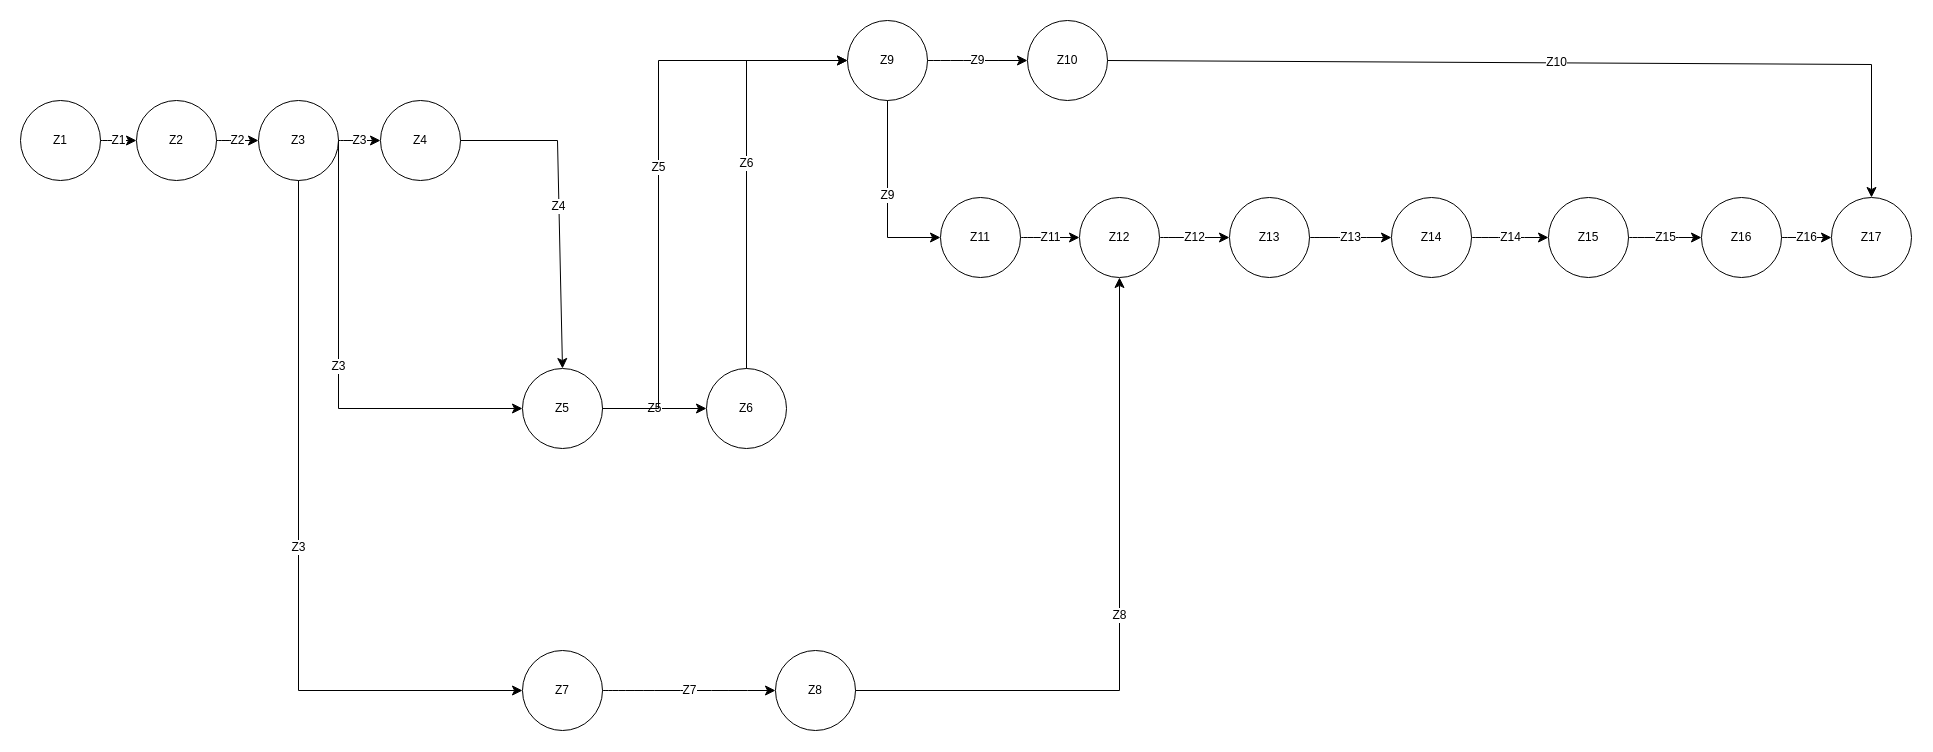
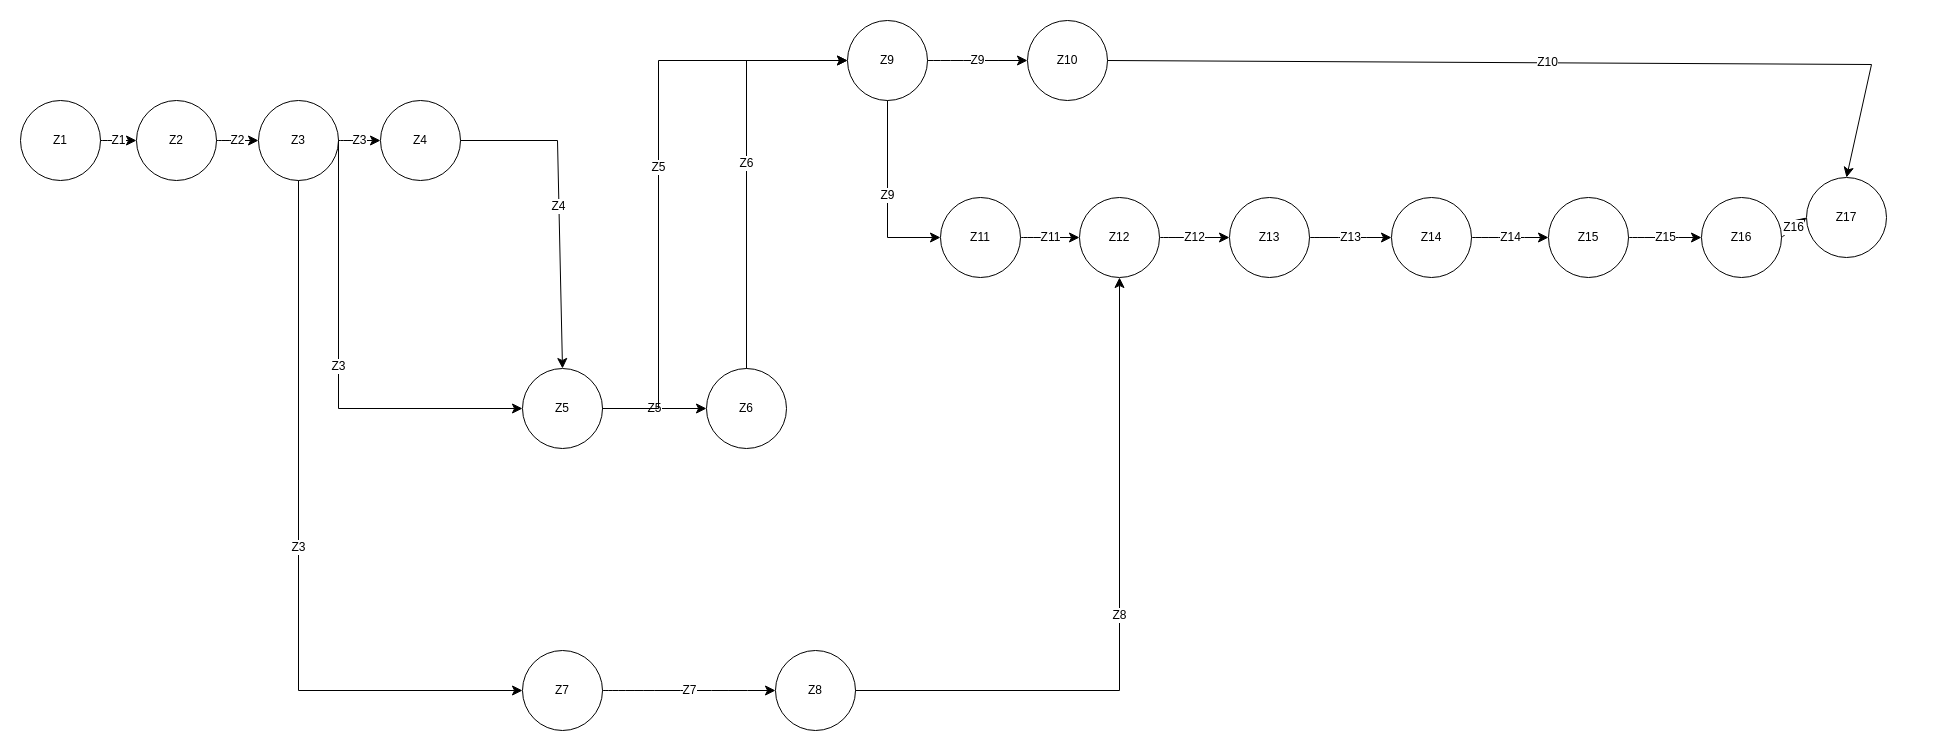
node "Z17": moved (1872, 238) -> (1847, 218)
